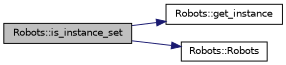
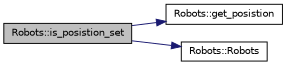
node "Robots::get_instance": label "Robots::get_instance" -> "Robots::get_posistion"
node "Robots::is_instance_set": label "Robots::is_instance_set" -> "Robots::is_posistion_set"
